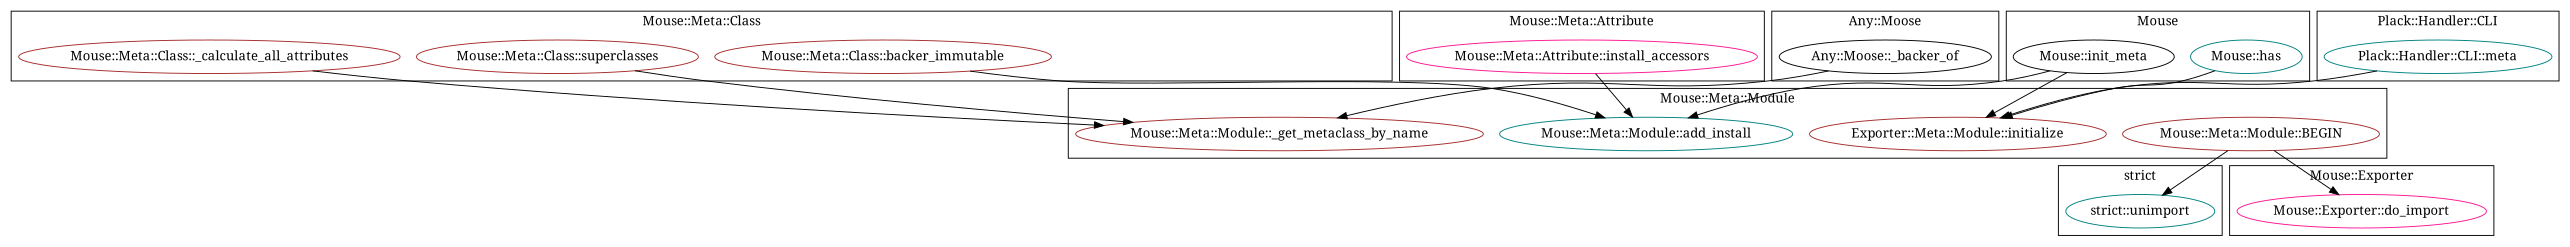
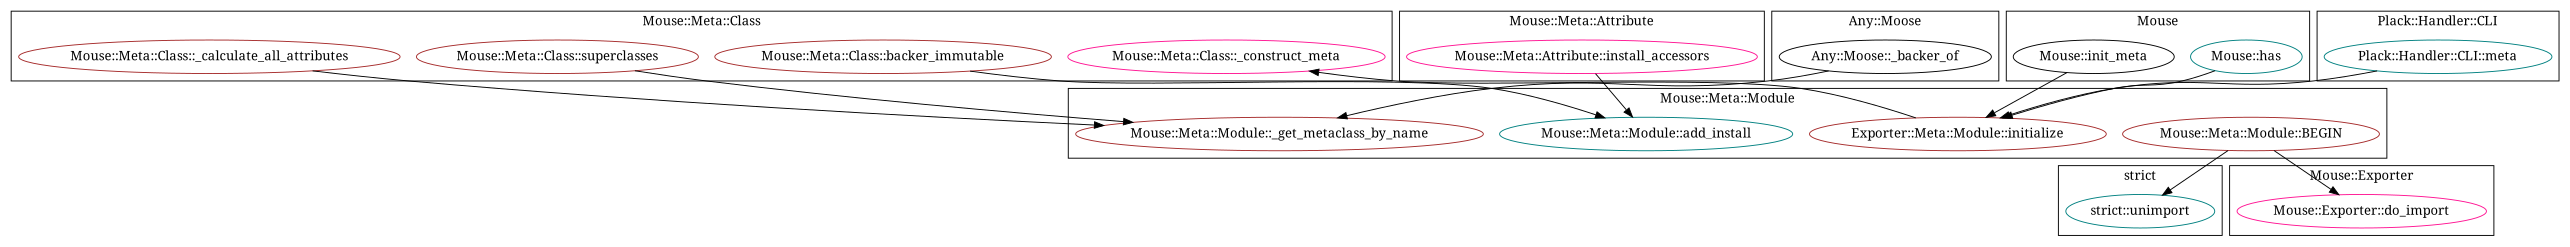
node "Mouse::Meta::Class::_construct_meta": added
edge "Mouse::init_meta" -> "Mouse::Meta::Module::add_install": removed
